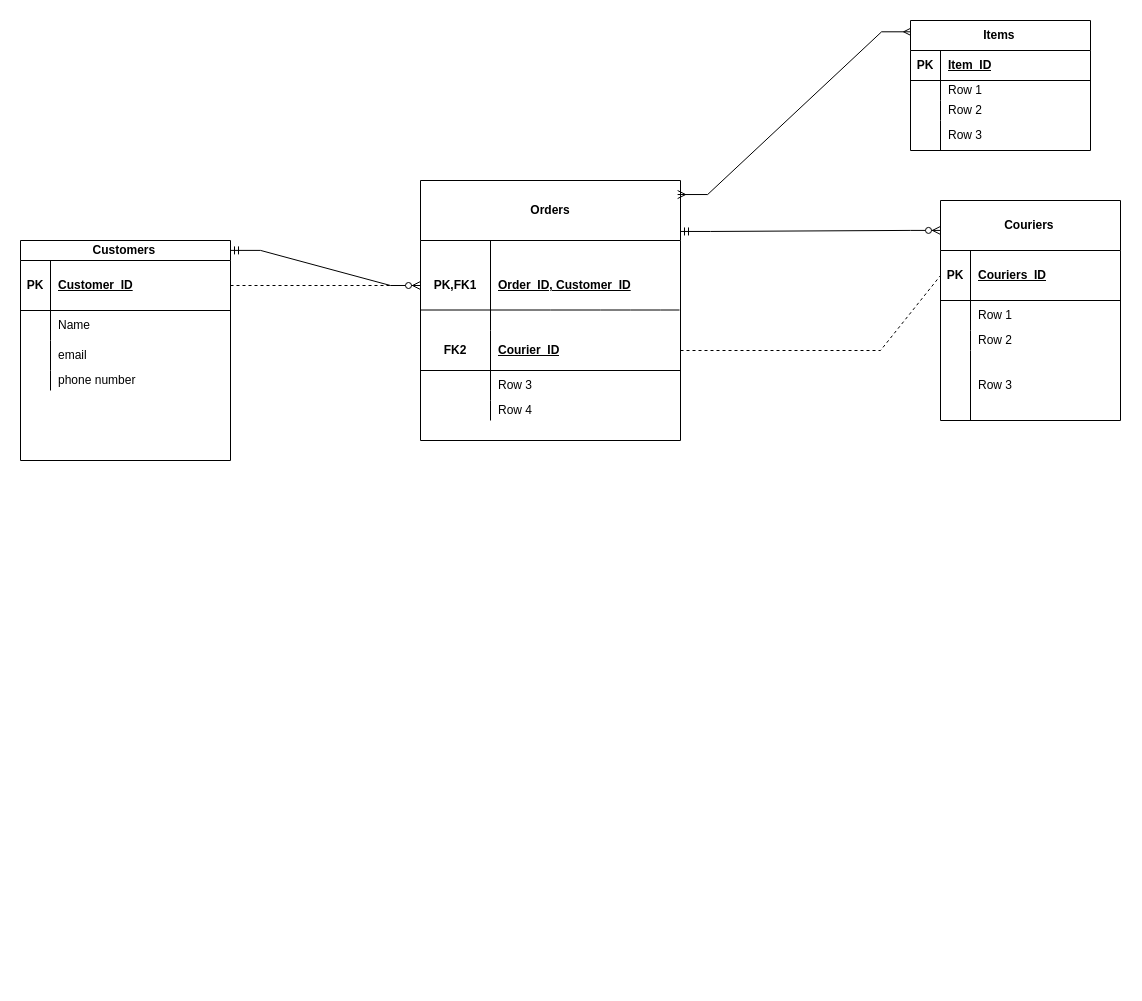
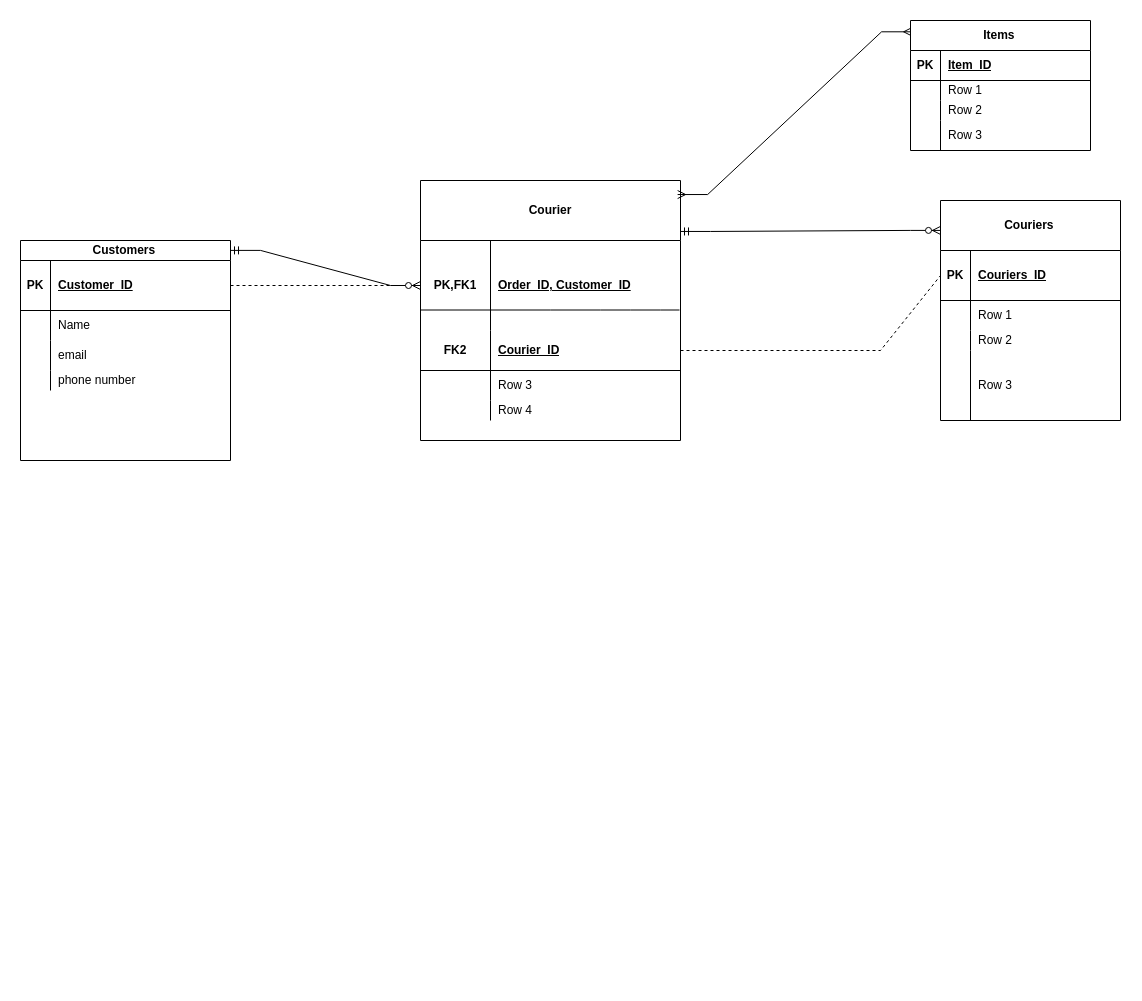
node "Orders": label "Orders" -> "Courier"
